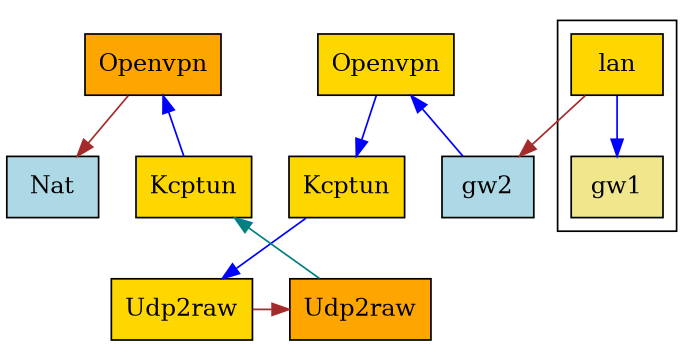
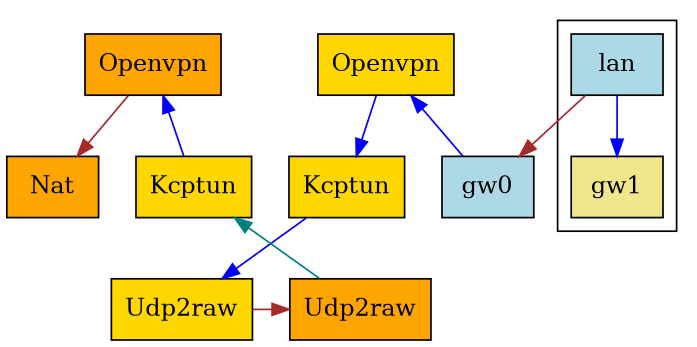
node "lan": fillcolor gold -> lightblue
node "Nat": fillcolor lightblue -> orange
node "gw2": label "gw2" -> "gw0"
